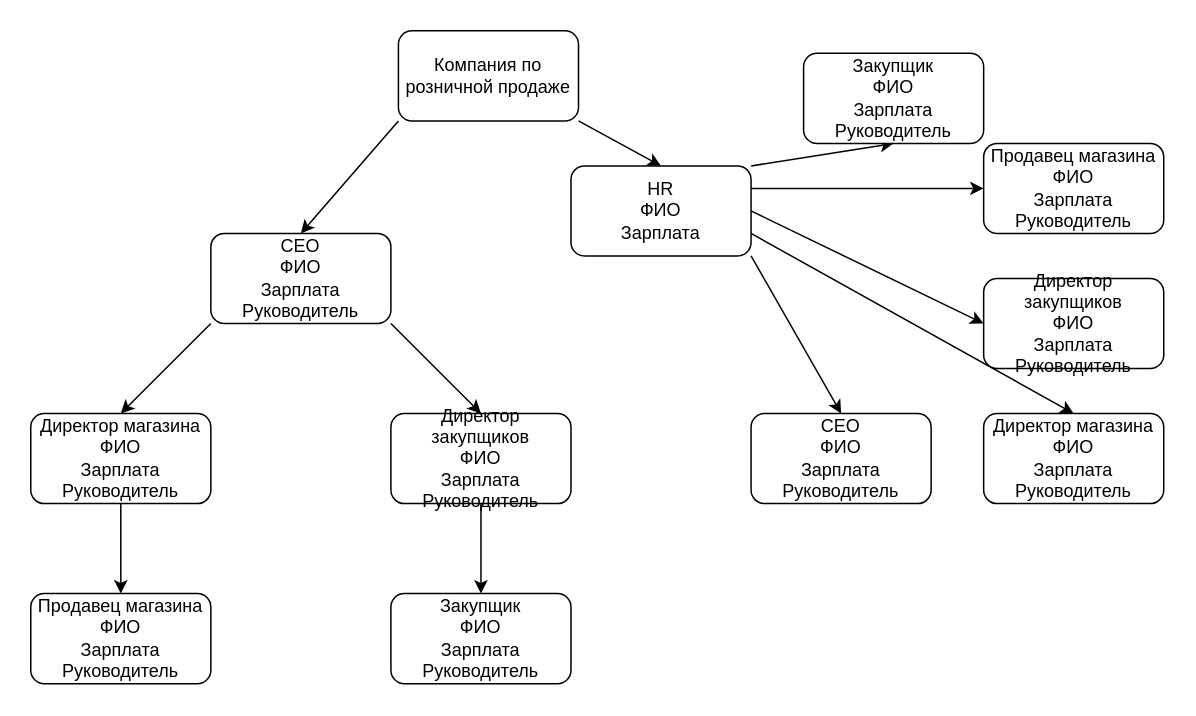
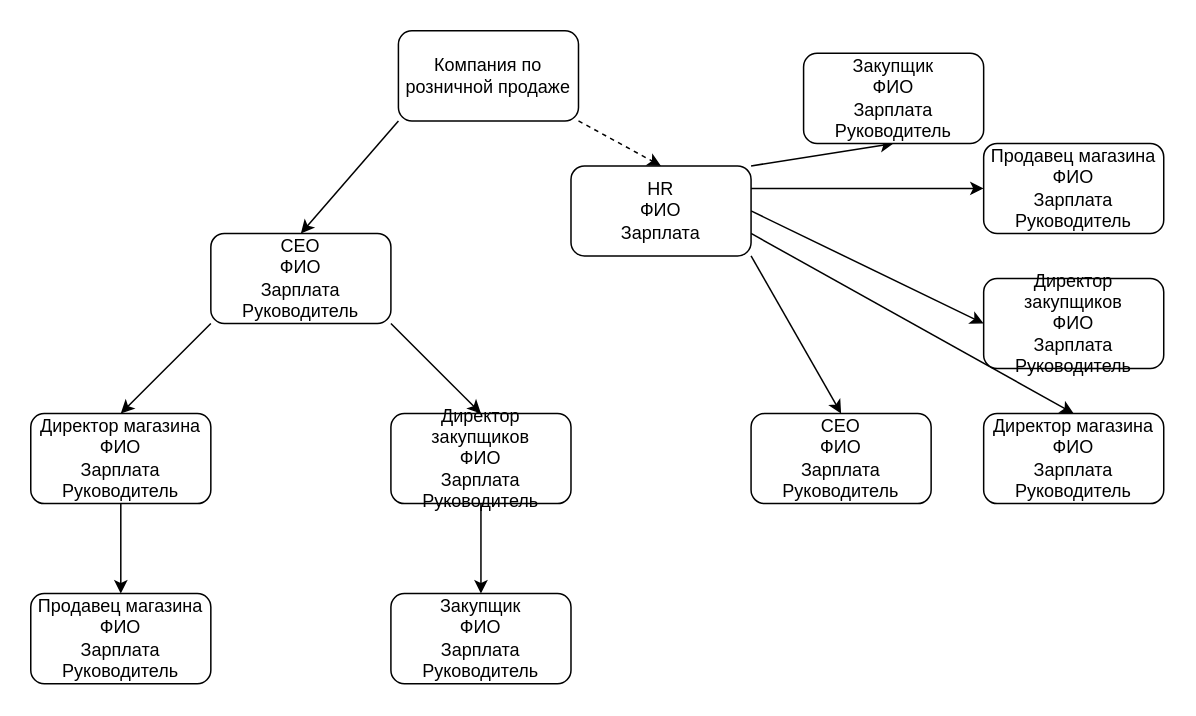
edge "Компания по розничной продаже" -> "HR ФИО Зарплата": style solid -> dashed
